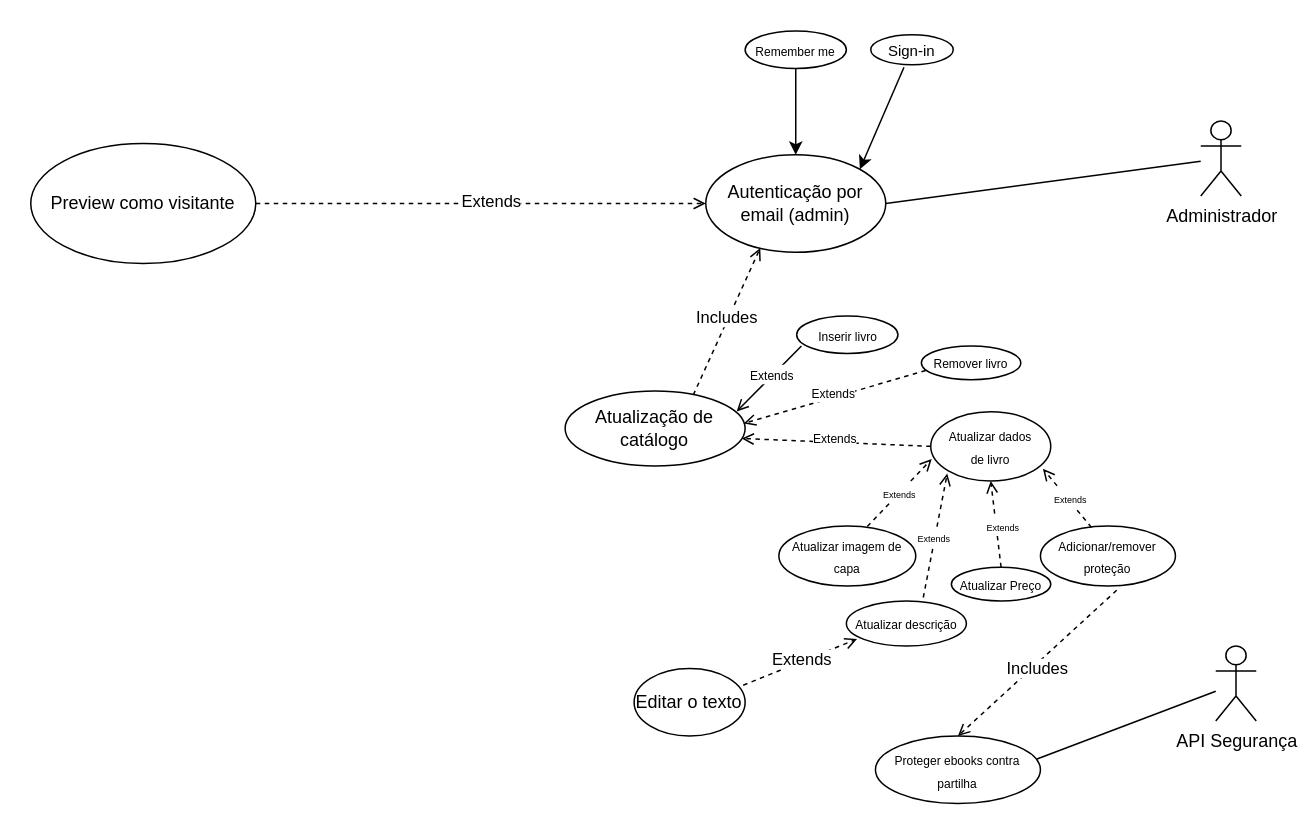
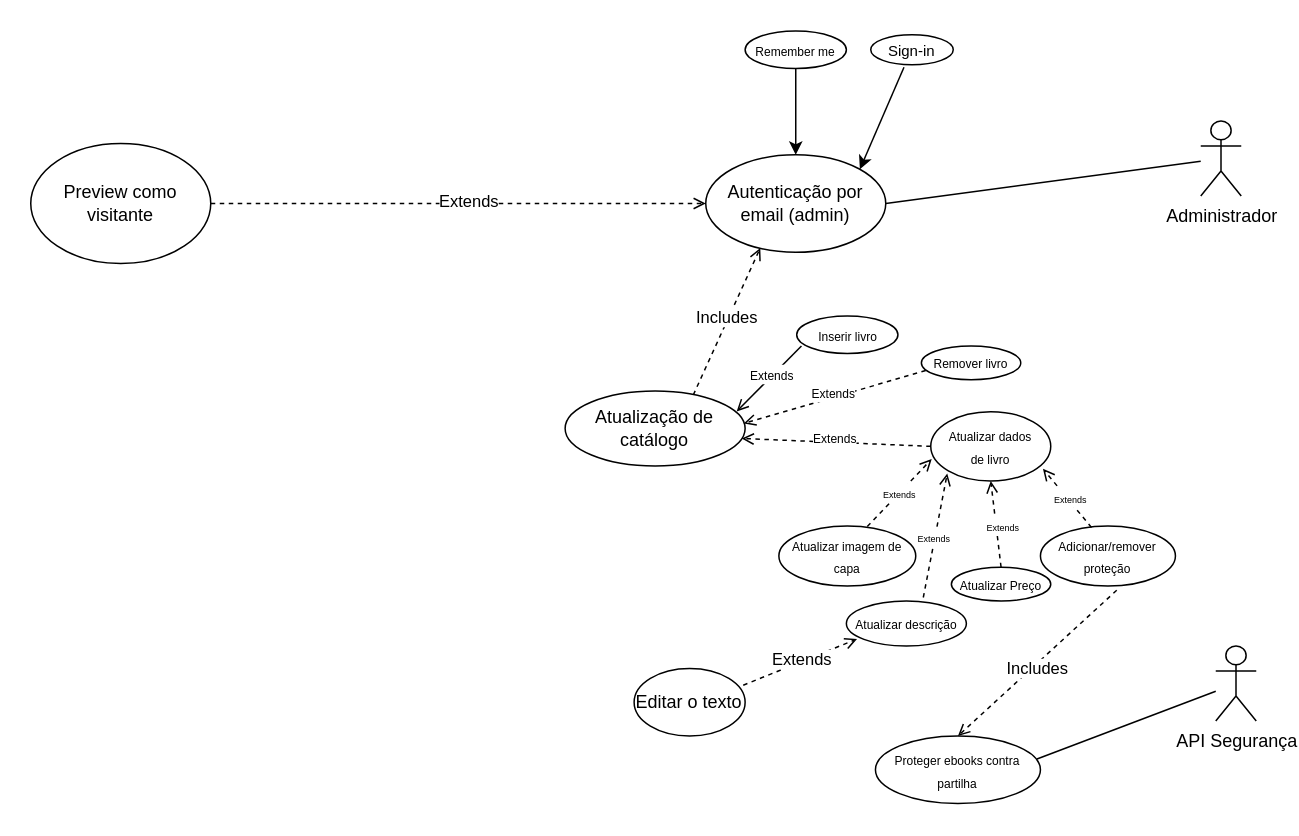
node "Preview como visitante": size 225x120 -> 180x120
